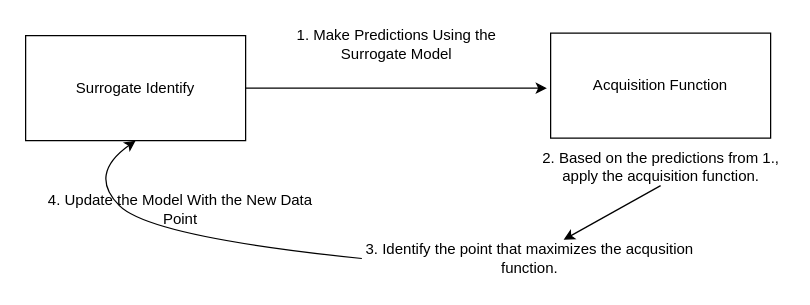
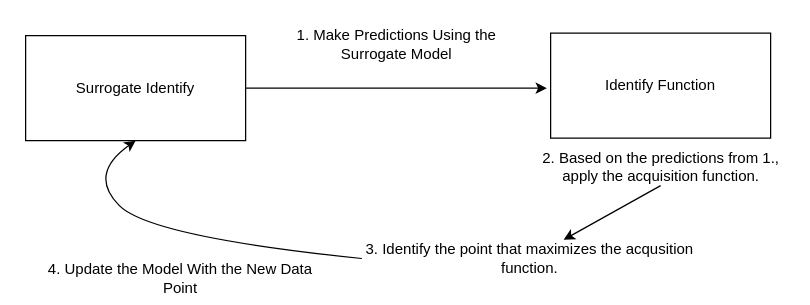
node "Acquisition Function": label "Acquisition Function" -> "Identify Function"
node "4. Update the Model With the New Data Point": moved (181, 209) -> (181, 278)
